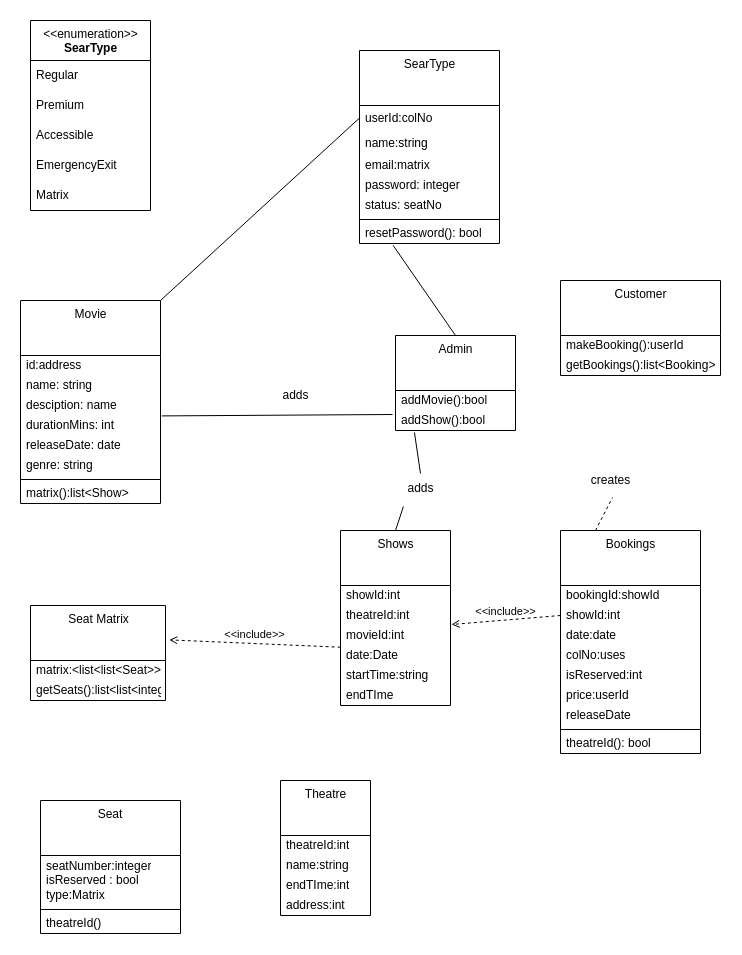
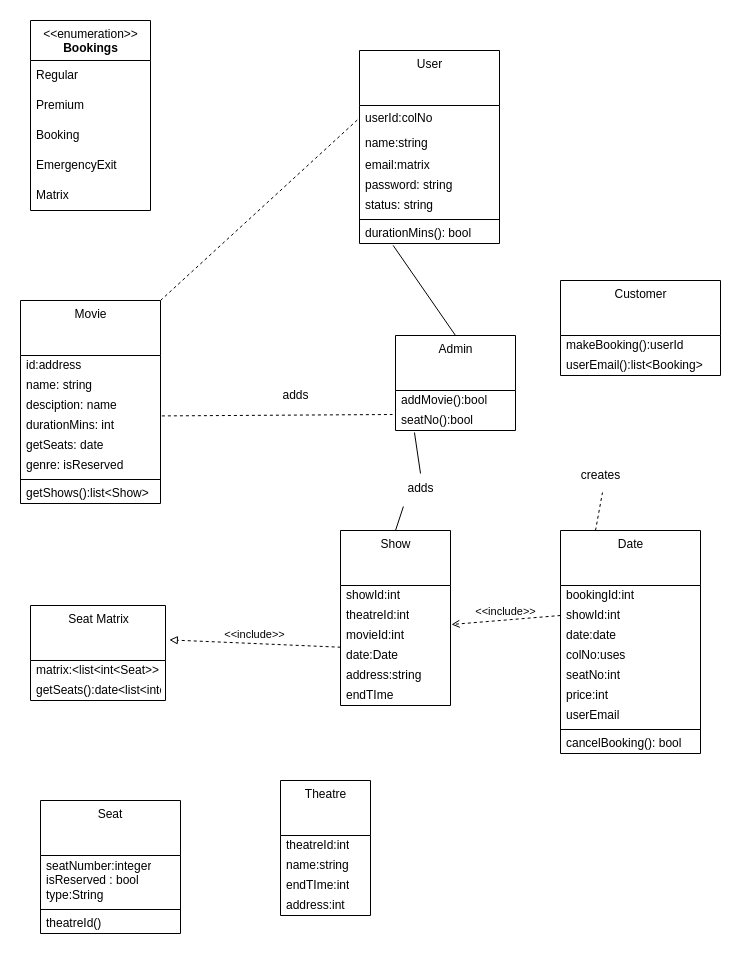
node "<<enumeration>> SearType": label "<<enumeration>> SearType" -> "<<enumeration>> Bookings"
node "SearType": label "SearType" -> "User"
node "Accessible": label "Accessible" -> "Booking"
node "password: integer": label "password: integer" -> "password: string"
node "status: seatNo": label "status: seatNo" -> "status: string"
edge "userId:colNo" -- "Movie": style solid -> dashed
node "resetPassword(): bool": label "resetPassword(): bool" -> "durationMins(): bool"
node "getBookings():list<Booking>": label "getBookings():list<Booking>" -> "userEmail():list<Booking>"
edge "addMovie():bool" -- "durationMins: int": style solid -> dashed
node "addShow():bool": label "addShow():bool" -> "seatNo():bool"
node "releaseDate: date": label "releaseDate: date" -> "getSeats: date"
node "genre: string": label "genre: string" -> "genre: isReserved"
node "creates": moved (611, 481) -> (601, 476)
node "matrix():list<Show>": label "matrix():list<Show>" -> "getShows():list<Show>"
node "Shows": label "Shows" -> "Show"
node "Bookings": label "Bookings" -> "Date"
node "bookingId:showId": label "bookingId:showId" -> "bookingId:int"
edge "movieId:int" -> "Seat Matrix": arrowhead open -> block
node "matrix:<list<list<Seat>>": label "matrix:<list<list<Seat>>" -> "matrix:<list<int<Seat>>"
node "startTime:string": label "startTime:string" -> "address:string"
node "isReserved:int": label "isReserved:int" -> "seatNo:int"
node "getSeats():list<list<integer>>": label "getSeats():list<list<integer>>" -> "getSeats():date<list<integer>>"
node "price:userId": label "price:userId" -> "price:int"
node "releaseDate": label "releaseDate" -> "userEmail"
node "theatreId(): bool": label "theatreId(): bool" -> "cancelBooking(): bool"
node "seatNumber:integer isReserved : bool type:Matrix": label "seatNumber:integer isReserved : bool type:Matrix" -> "seatNumber:integer isReserved : bool type:String"
